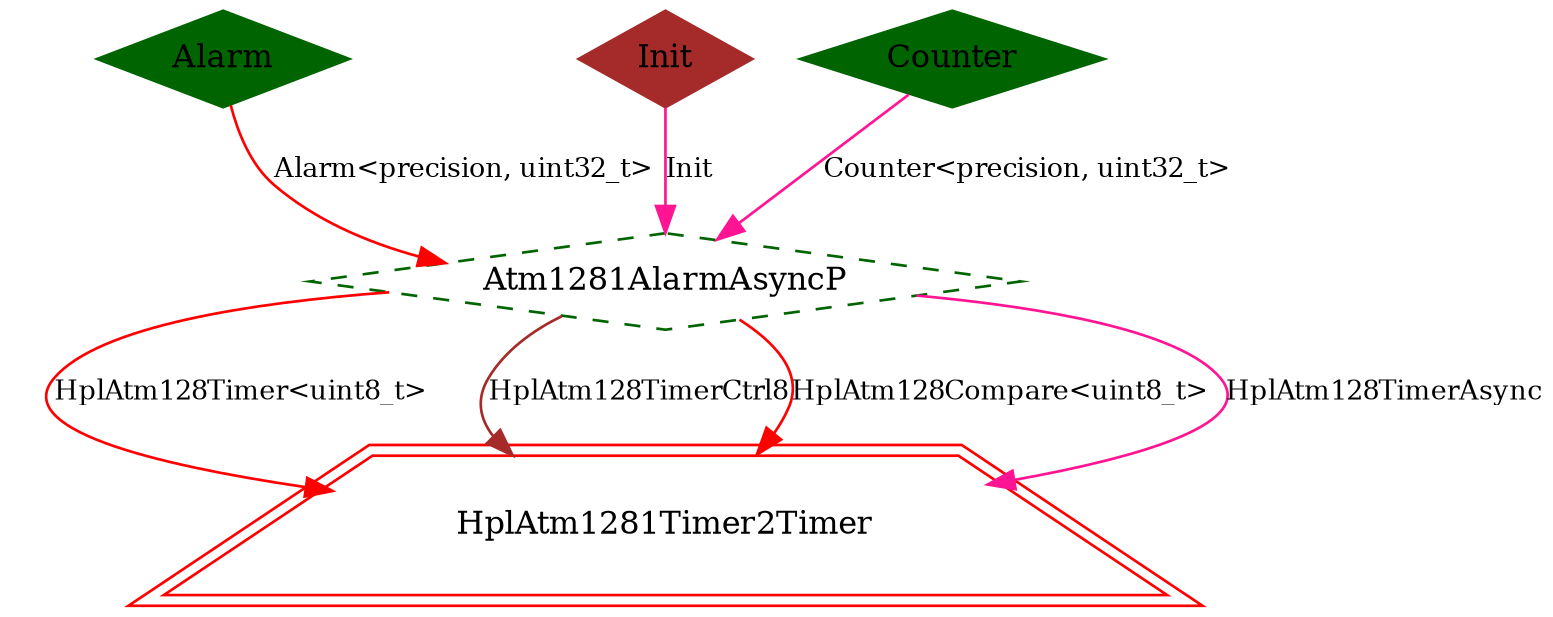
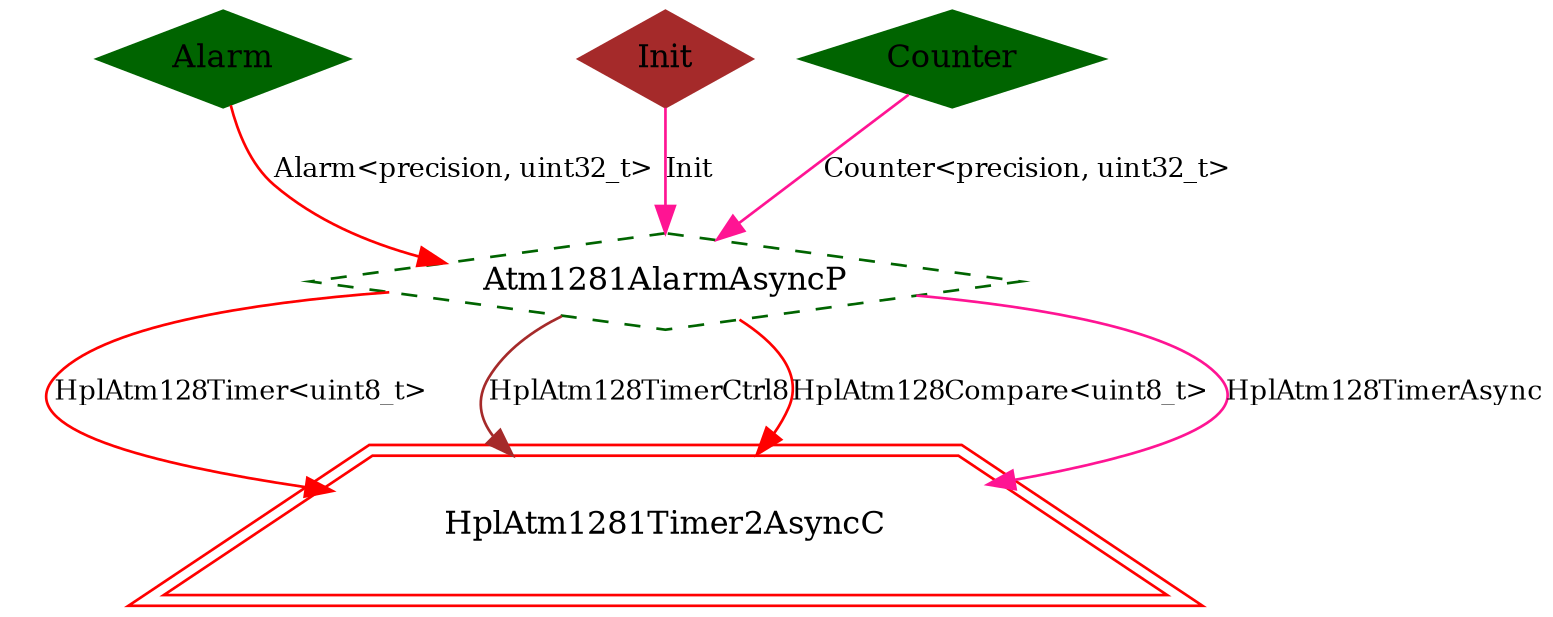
node "HplAtm1281Timer2Timer": label "HplAtm1281Timer2Timer" -> "HplAtm1281Timer2AsyncC"
